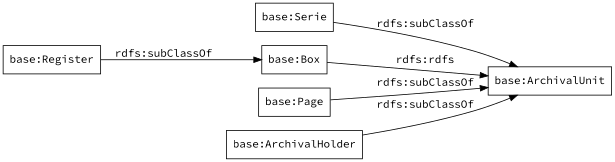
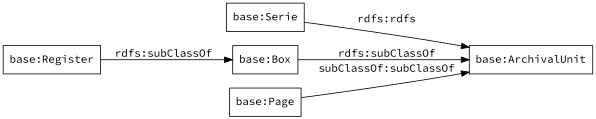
edge "base:Serie" -> "base:ArchivalUnit": label "rdfs:subClassOf" -> "rdfs:rdfs"
edge "base:Box" -> "base:ArchivalUnit": label "rdfs:rdfs" -> "rdfs:subClassOf"
edge "base:Page" -> "base:ArchivalUnit": label "rdfs:subClassOf" -> "subClassOf:subClassOf"
node "base:ArchivalHolder": removed
